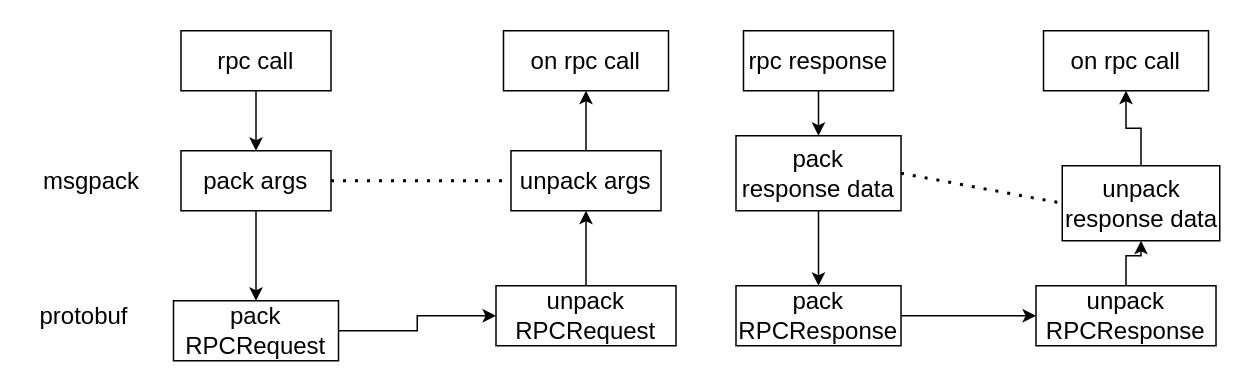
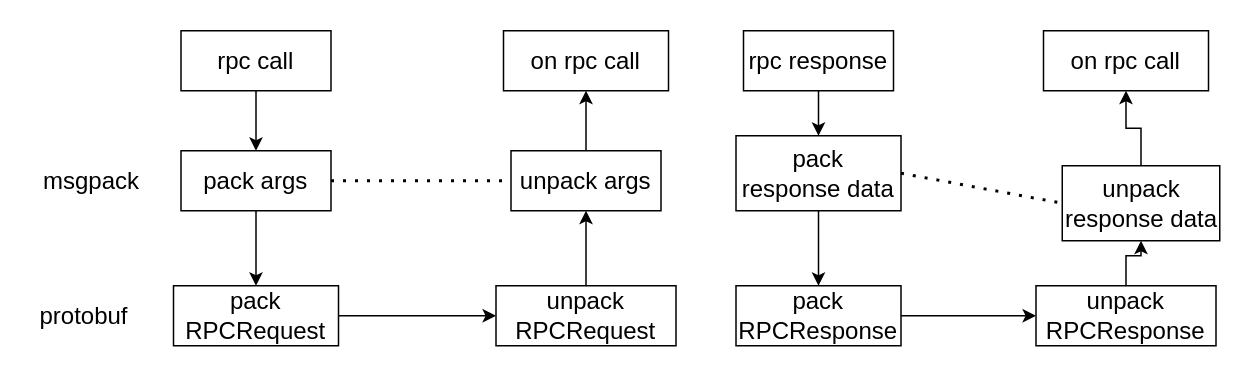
node "pack RPCRequest": moved (256, 331) -> (256, 316)
